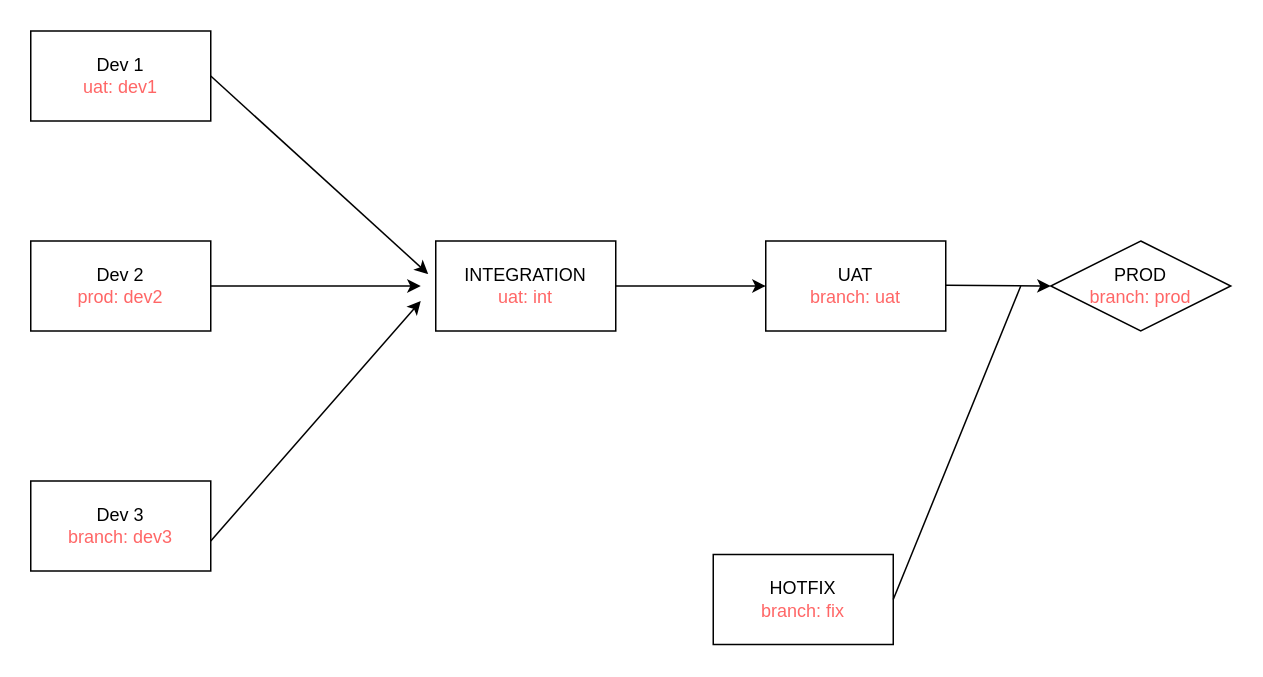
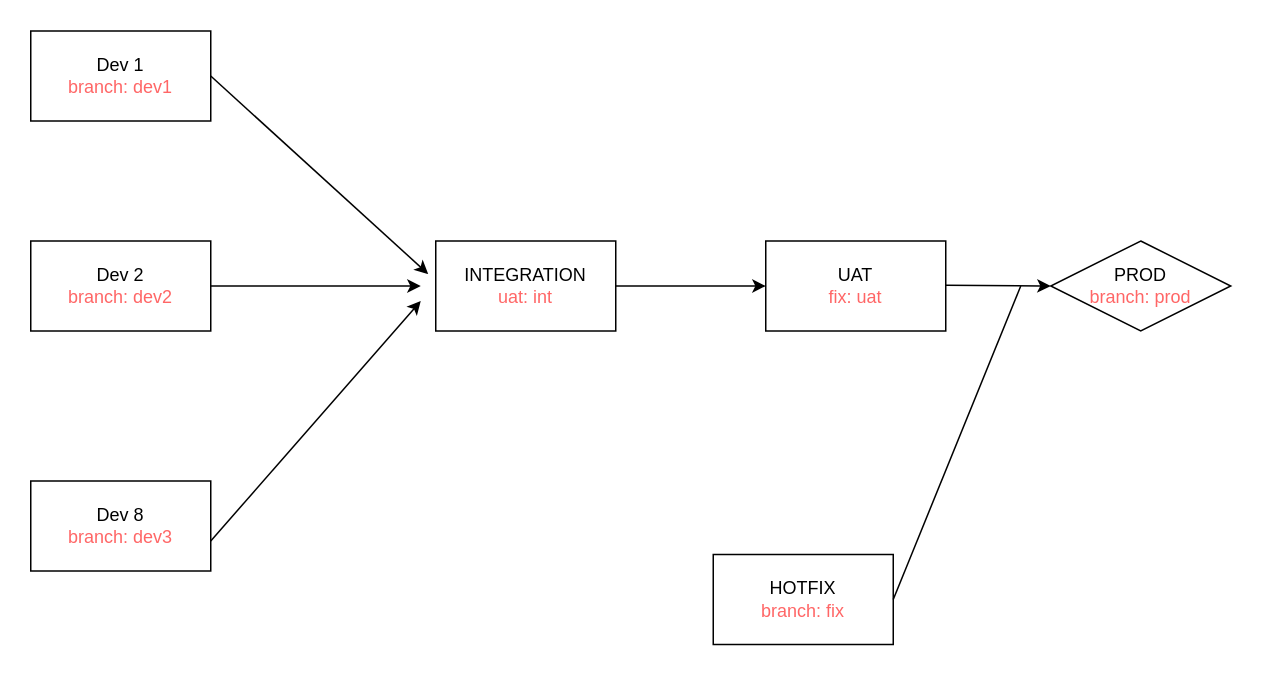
node "Dev 1 uat: dev1": label "Dev 1 uat: dev1" -> "Dev 1 branch: dev1"
node "Dev 2 prod: dev2": label "Dev 2 prod: dev2" -> "Dev 2 branch: dev2"
node "UAT branch: uat": label "UAT branch: uat" -> "UAT fix: uat"
node "Dev 3 branch: dev3": label "Dev 3 branch: dev3" -> "Dev 8 branch: dev3"
